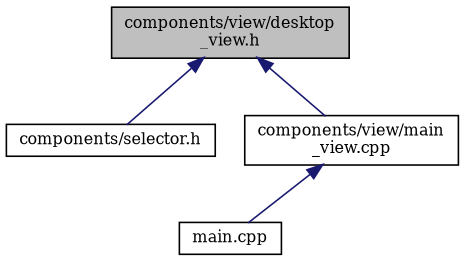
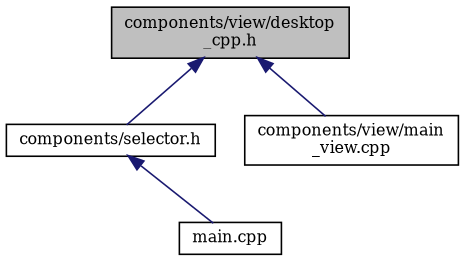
node "components/view/desktop _view.h": label "components/view/desktop _view.h" -> "components/view/desktop _cpp.h"
edge "main.cpp" -> "components/view/main _view.cpp": now "main.cpp" -> "components/selector.h"
